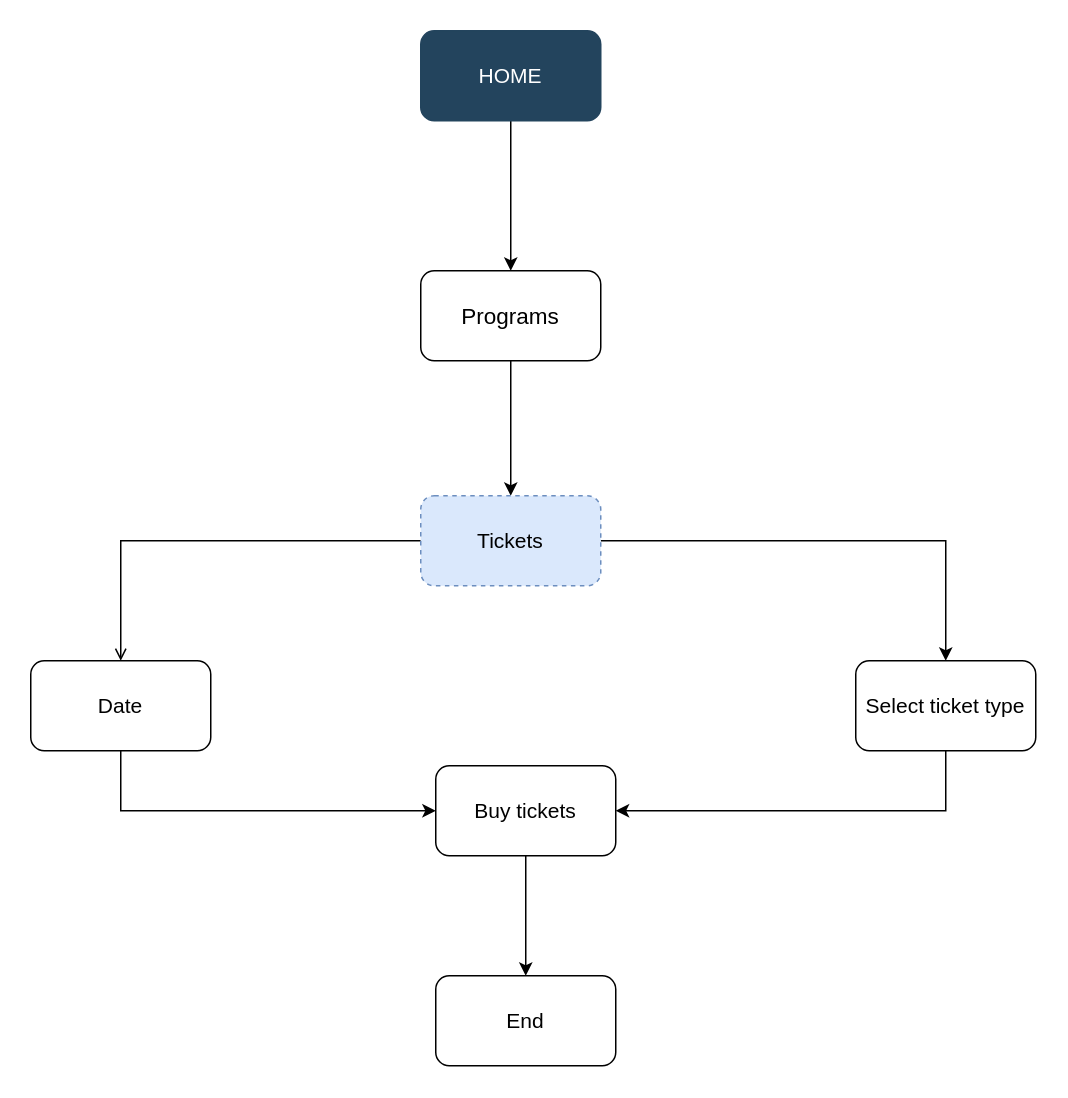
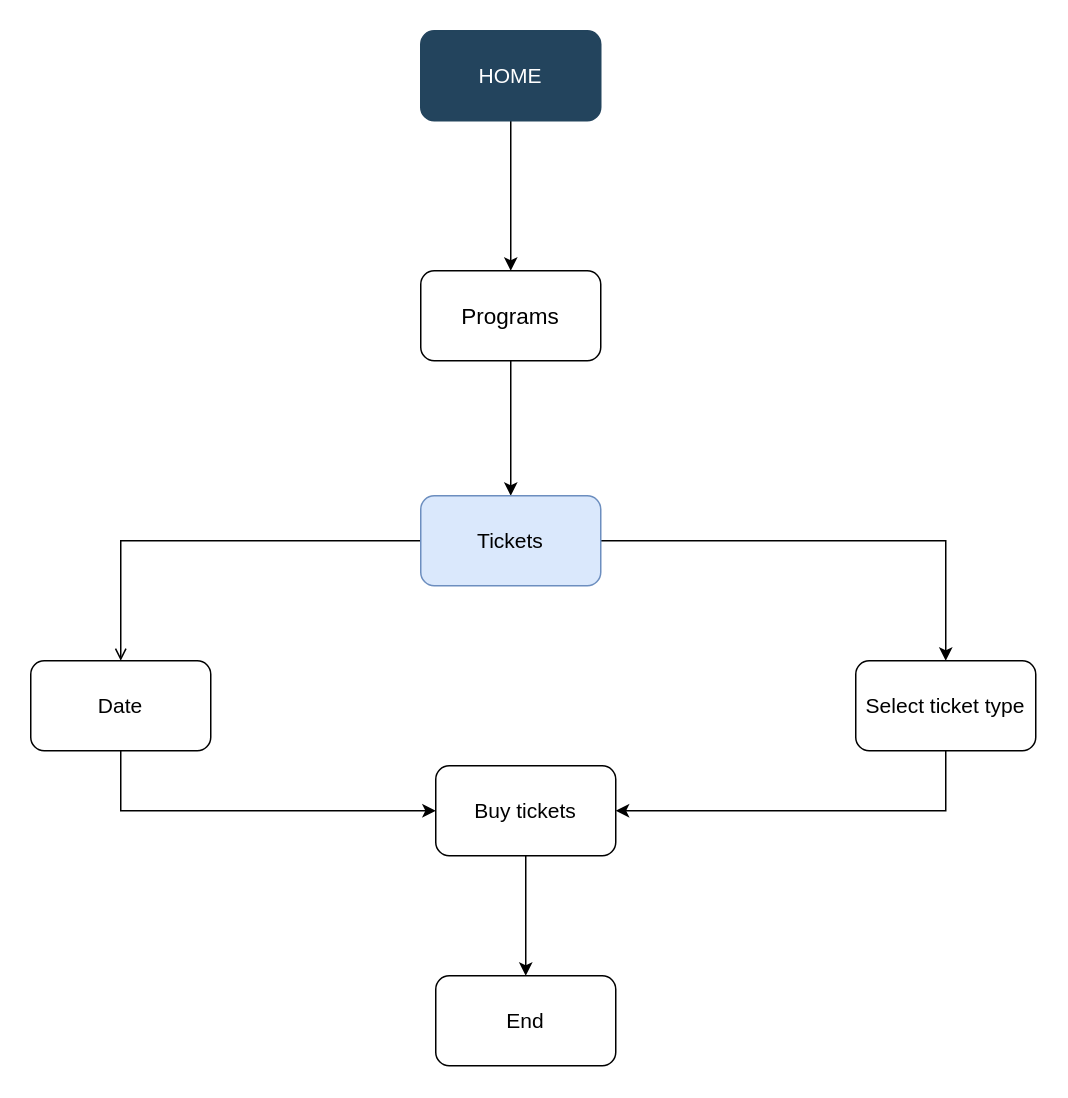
node "Tickets": style dashed -> solid
